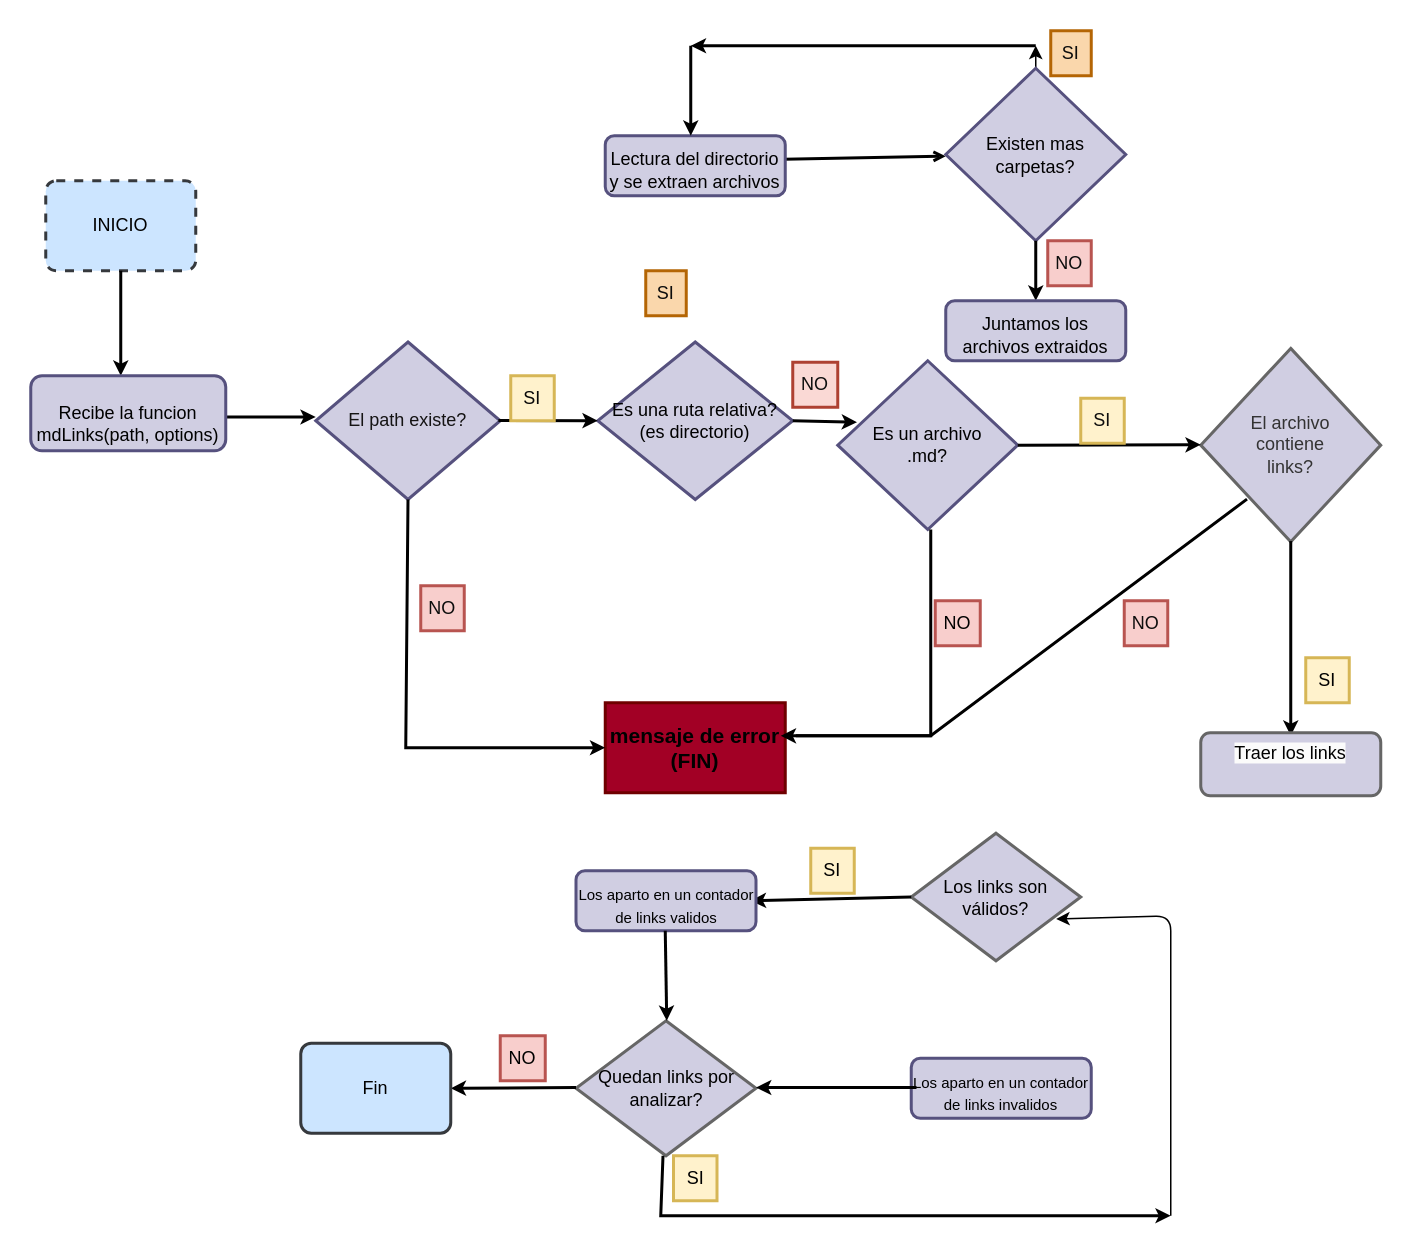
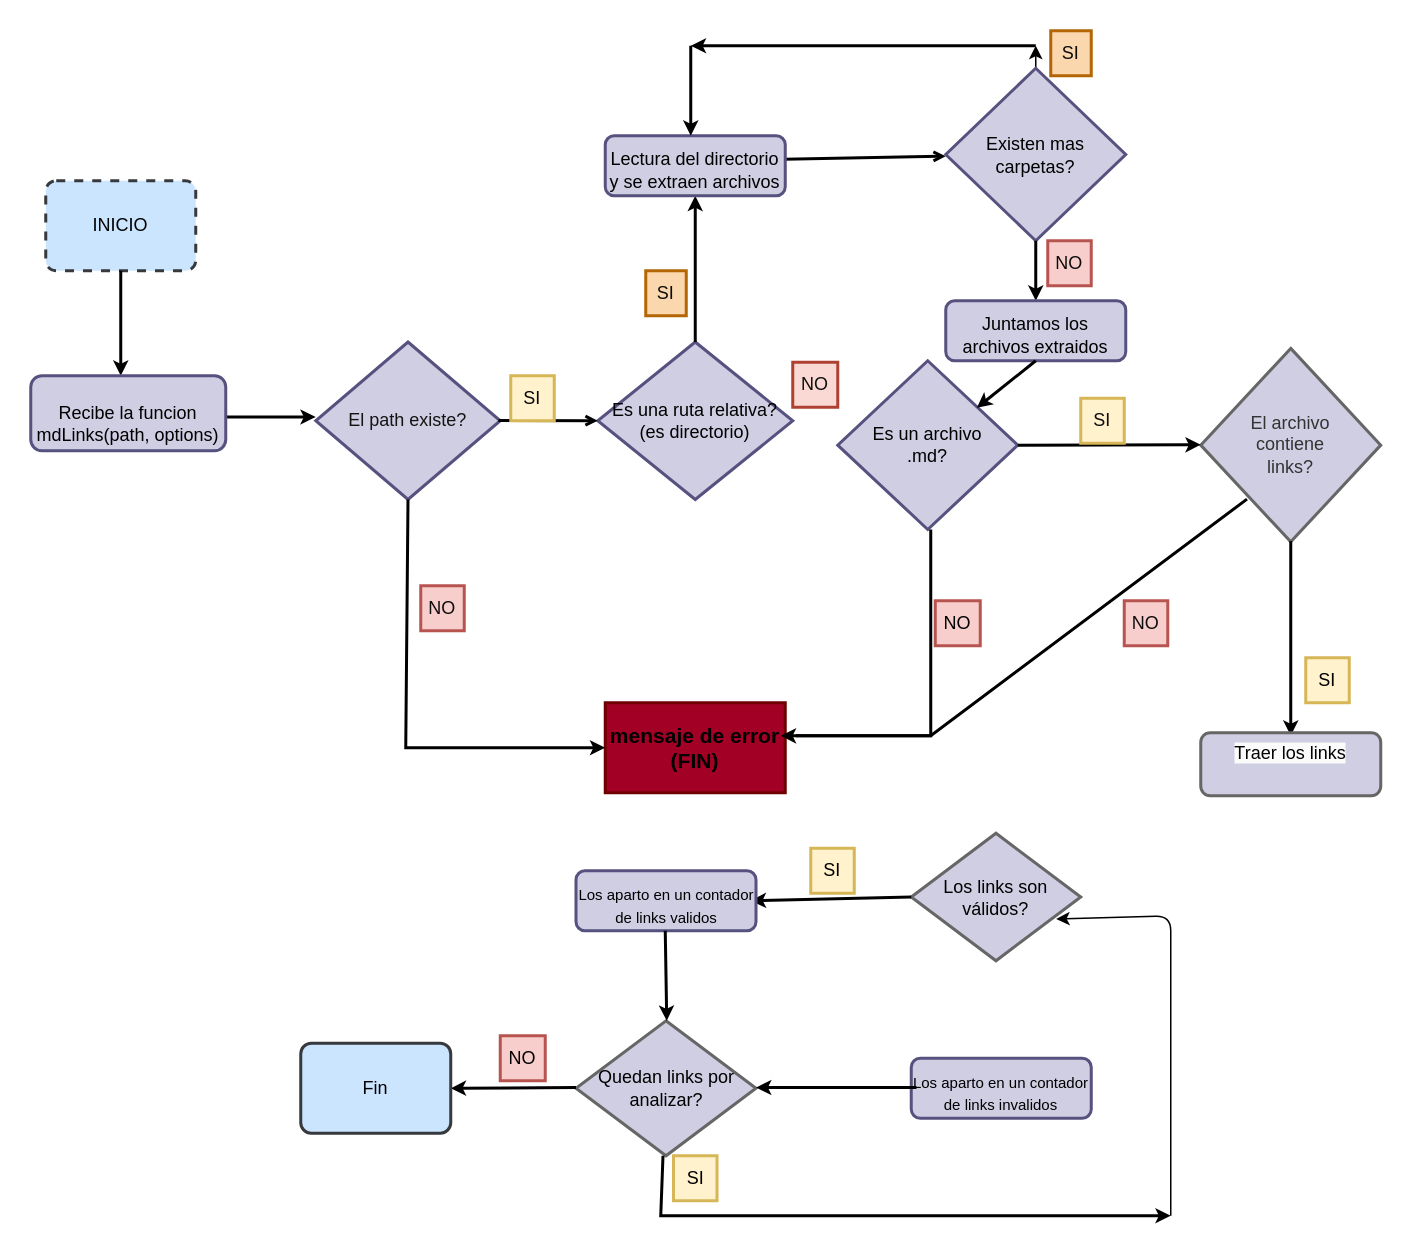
edge "Es una ruta relativa? (es directorio)" -> "Lectura del directorio y se extraen archivos": added
edge "Juntamos los archivos extraidos" -> "Es un archivo .md?": added
edge "El path existe?" -> "Es una ruta relativa? (es directorio)": arrowhead classic -> open
edge "Es una ruta relativa? (es directorio)" -> "Es un archivo .md?": removed
